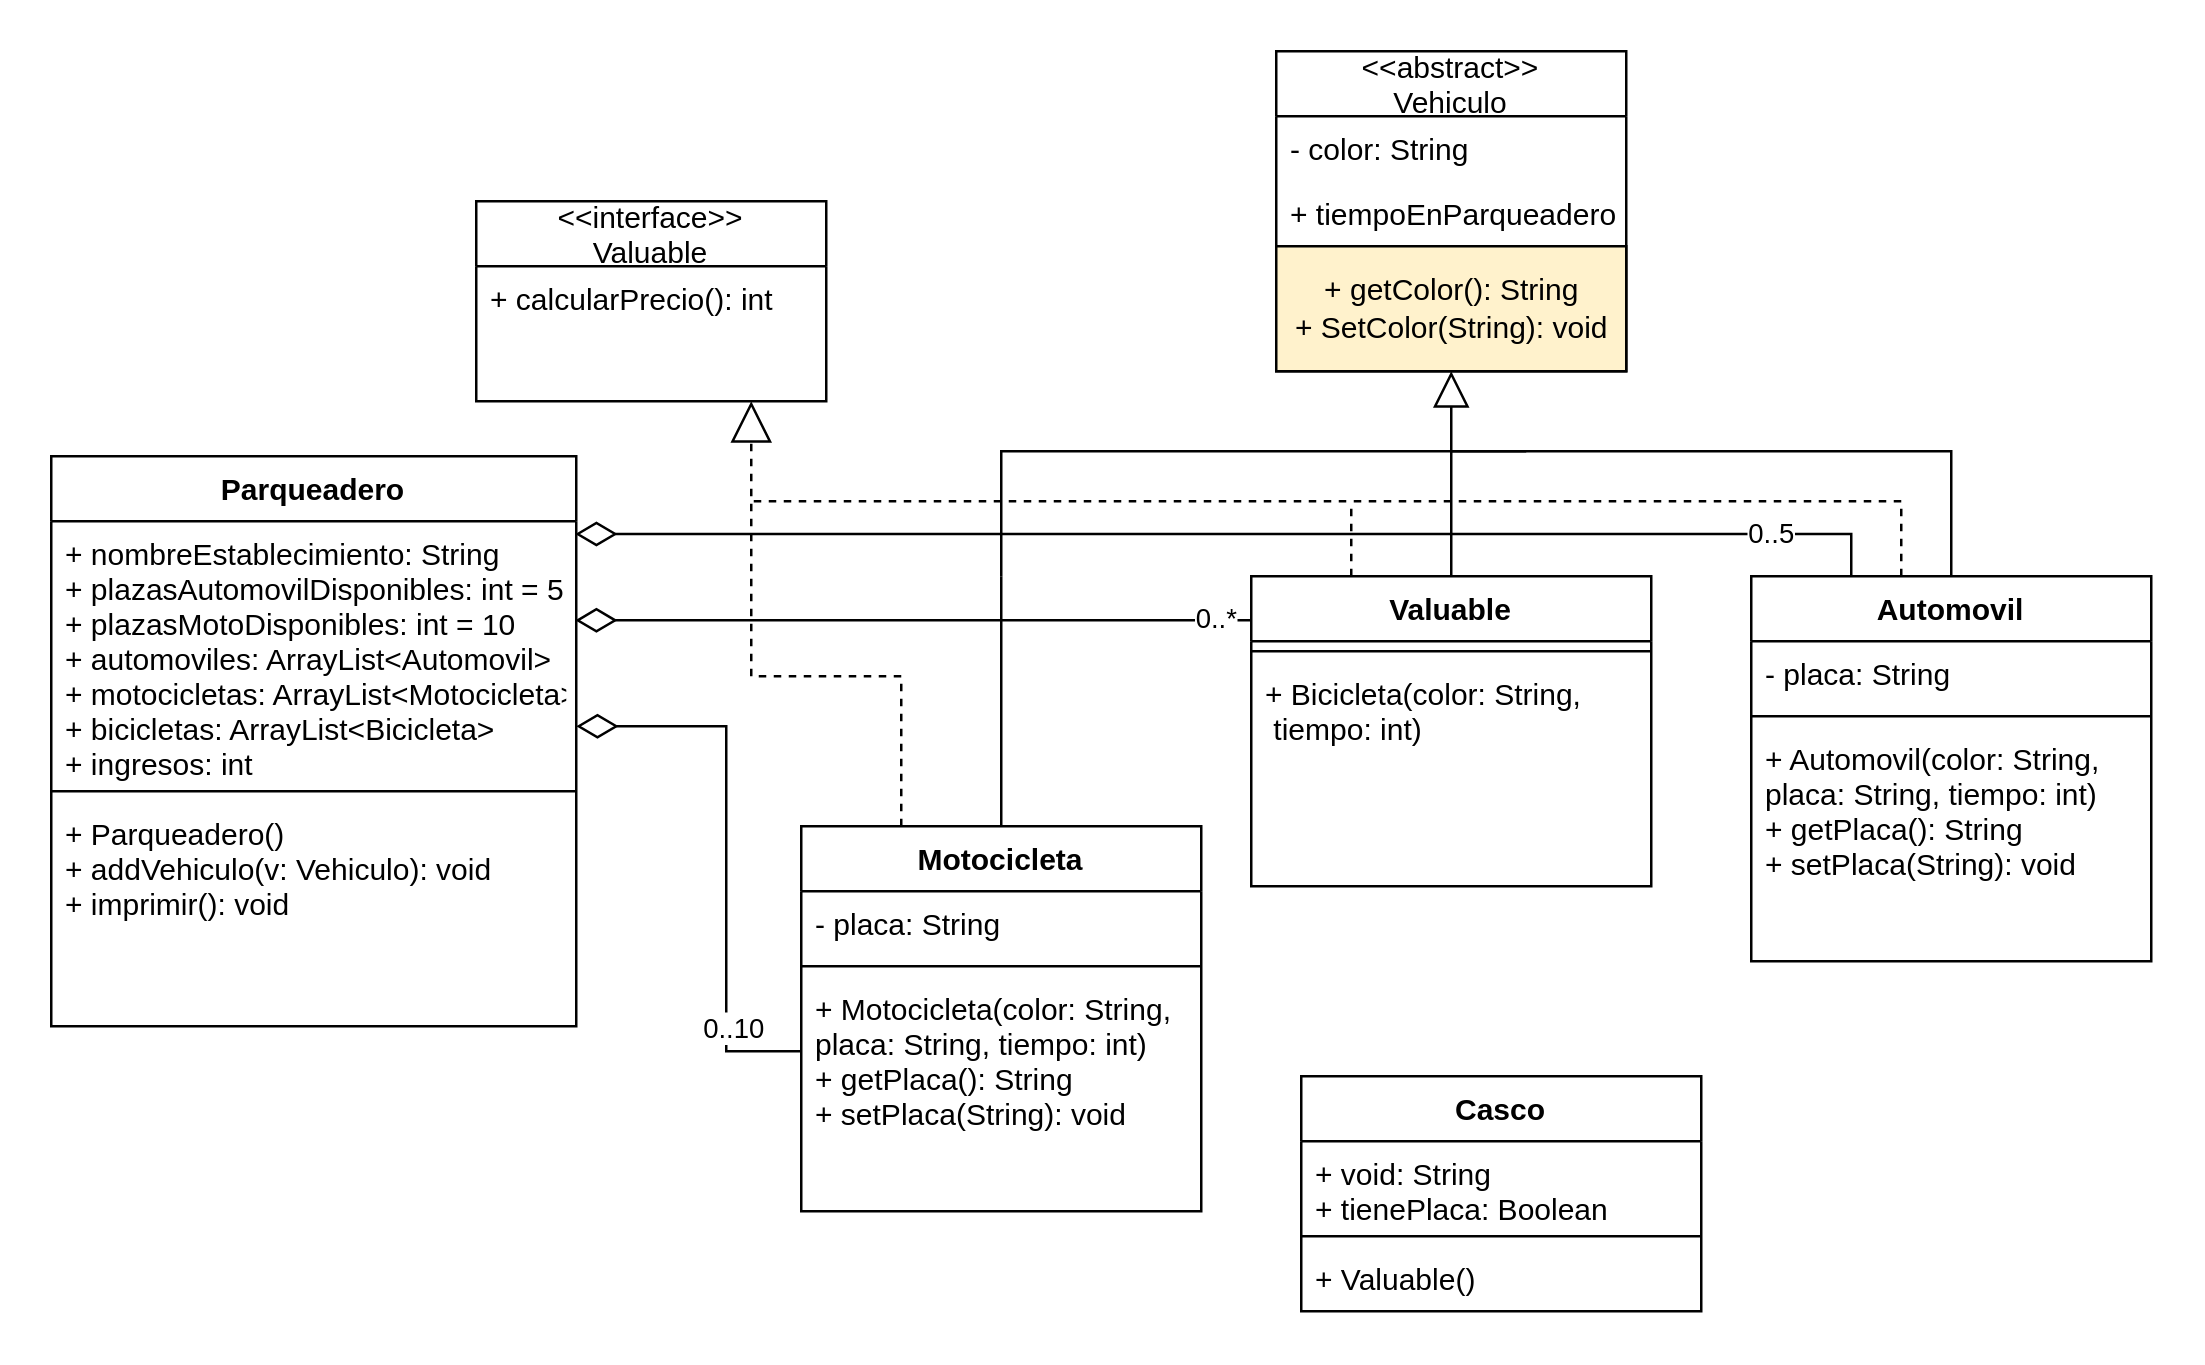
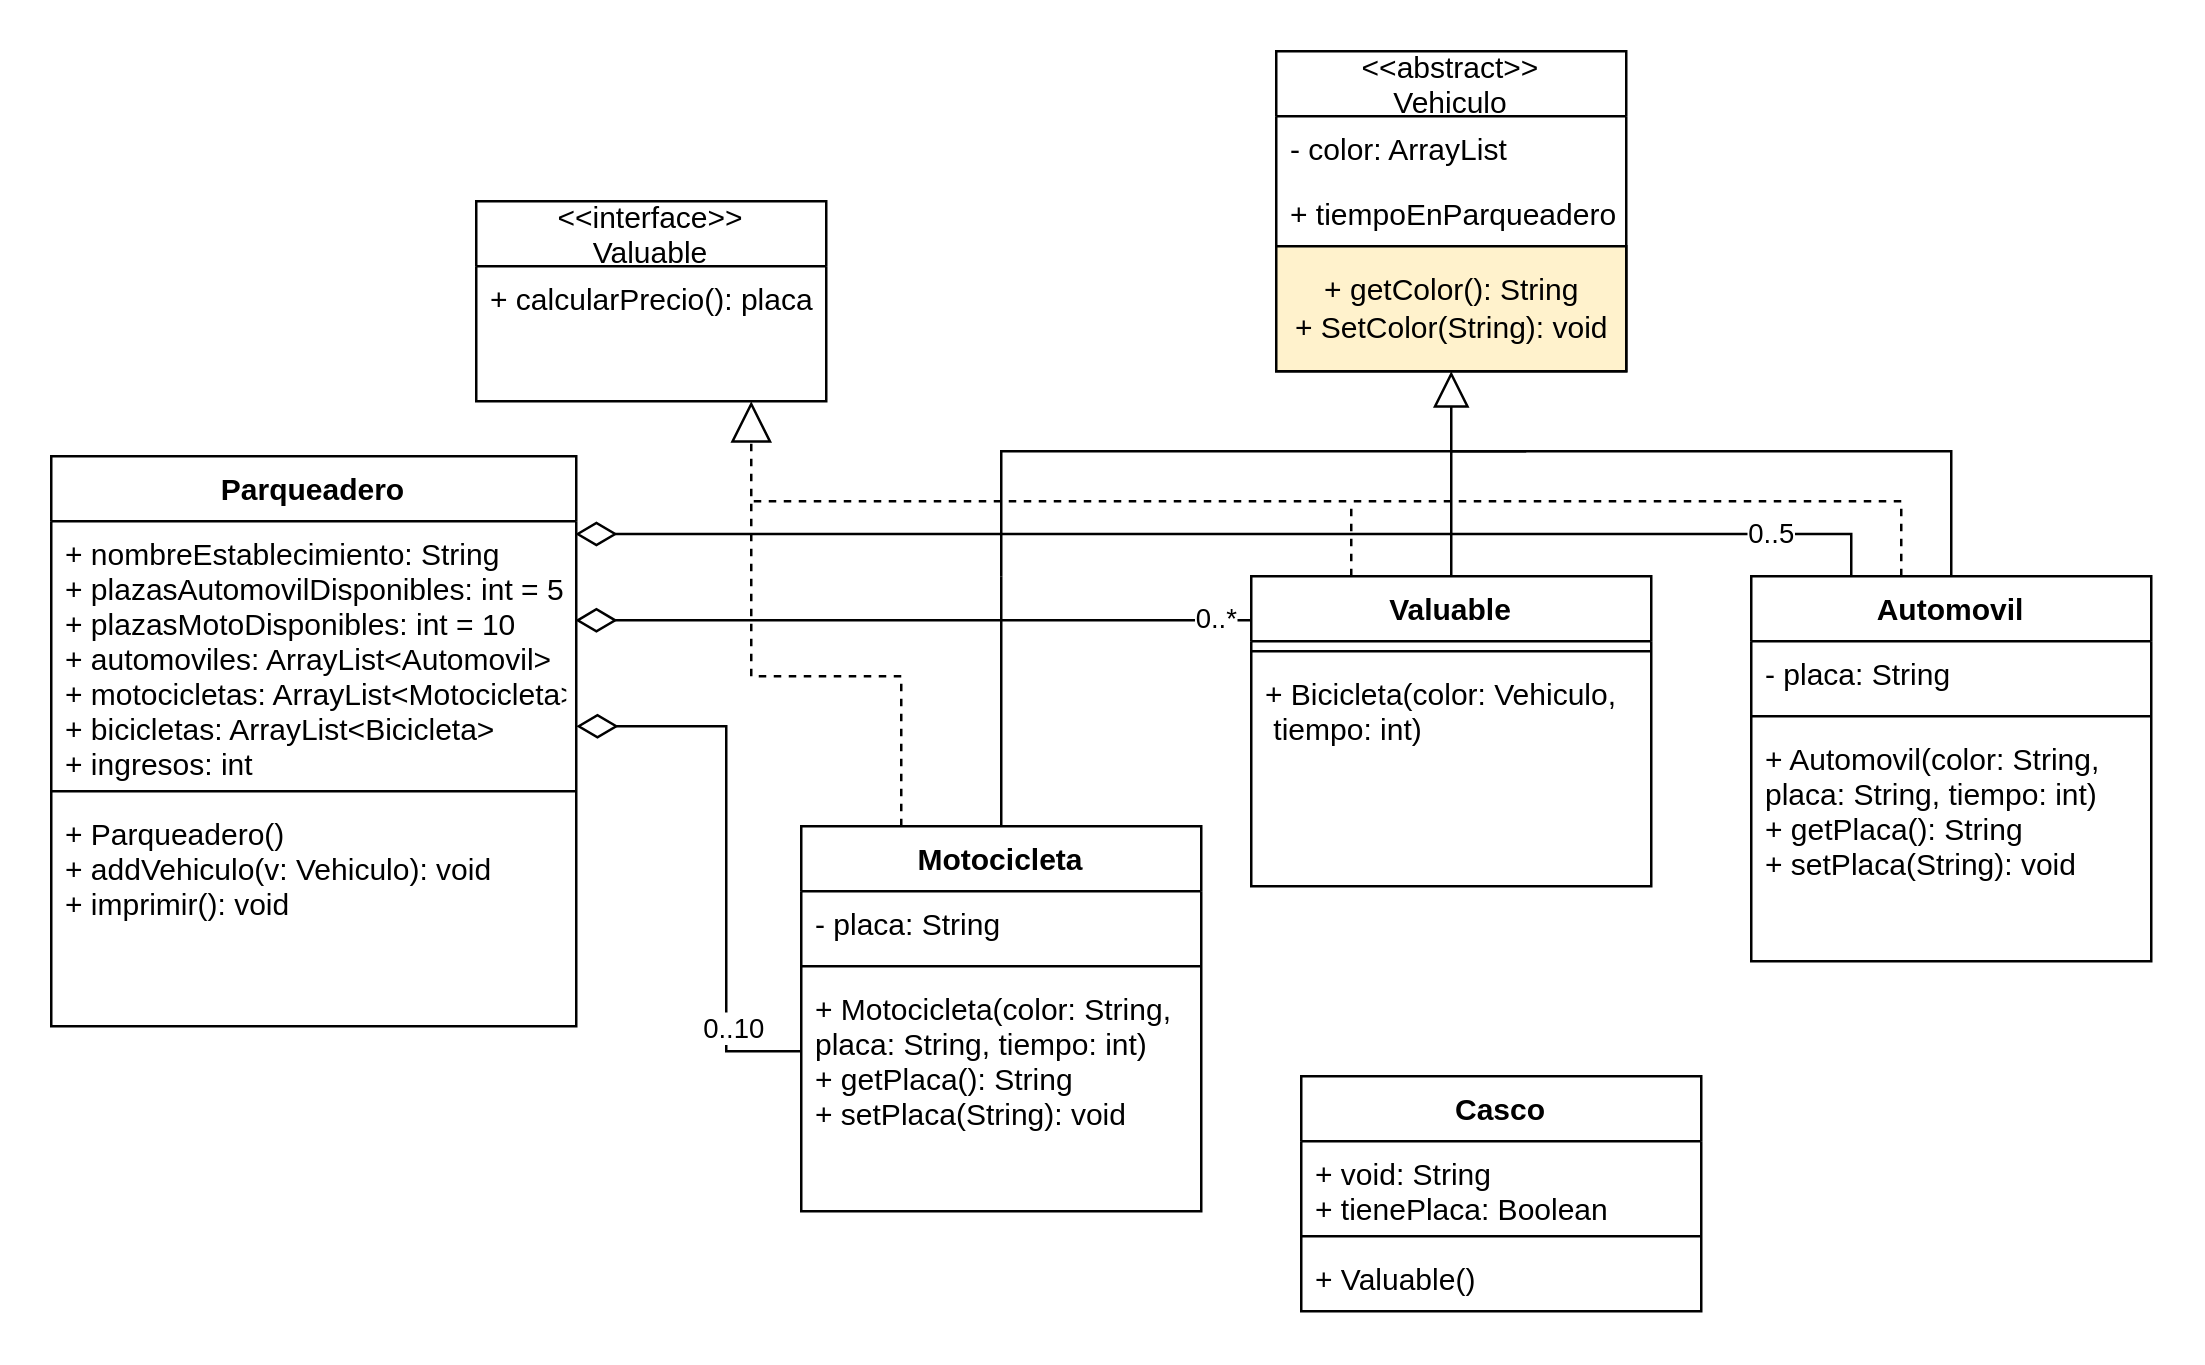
node "- color: String": label "- color: String" -> "- color: ArrayList"
node "+ calcularPrecio(): int": label "+ calcularPrecio(): int" -> "+ calcularPrecio(): placa"
node "+ Bicicleta(color: String, tiempo: int)": label "+ Bicicleta(color: String, tiempo: int)" -> "+ Bicicleta(color: Vehiculo, tiempo: int)"
